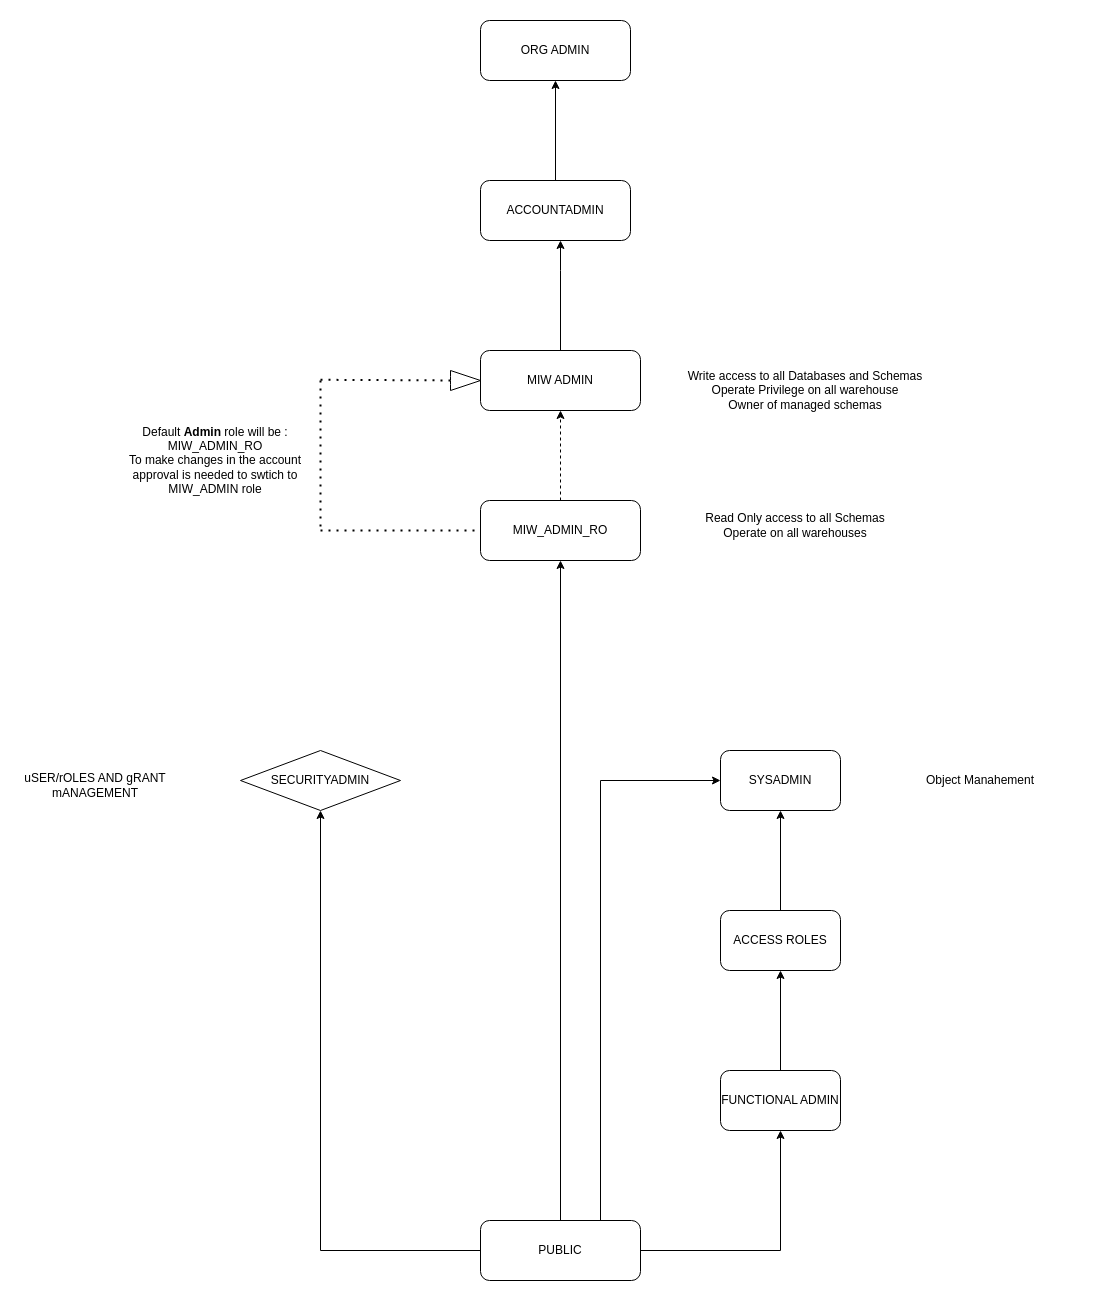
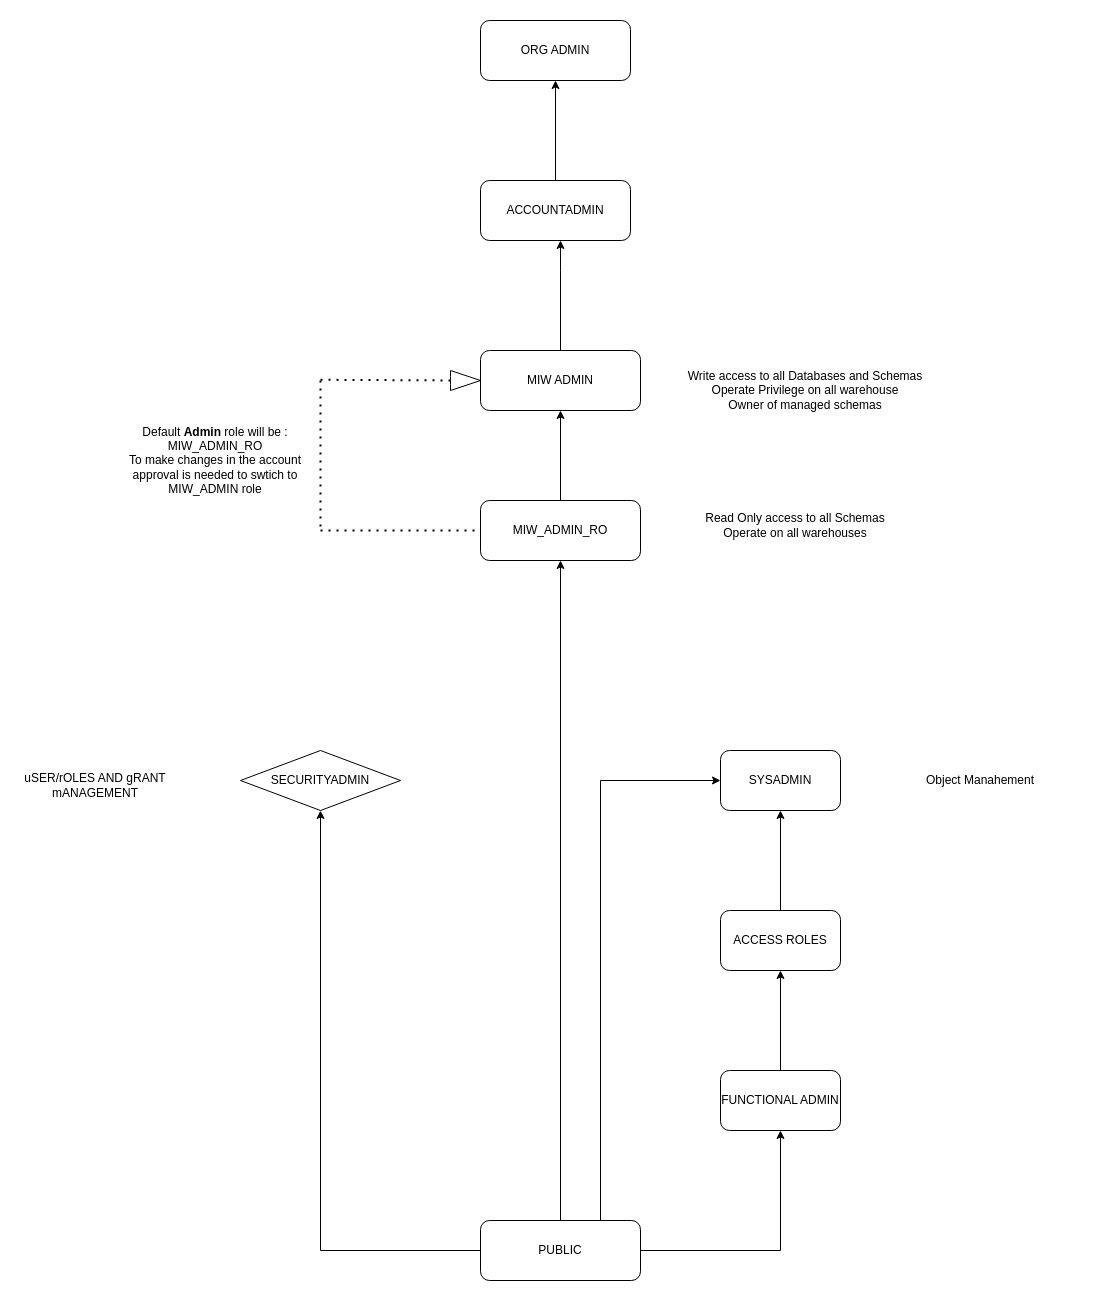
edge "MIW_ADMIN_RO" -> "MIW ADMIN": style dashed -> solid
